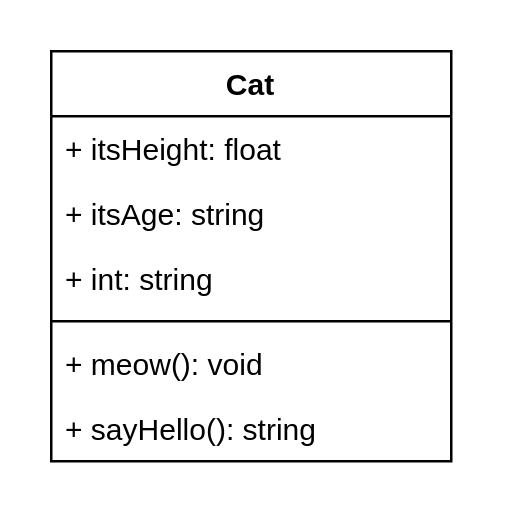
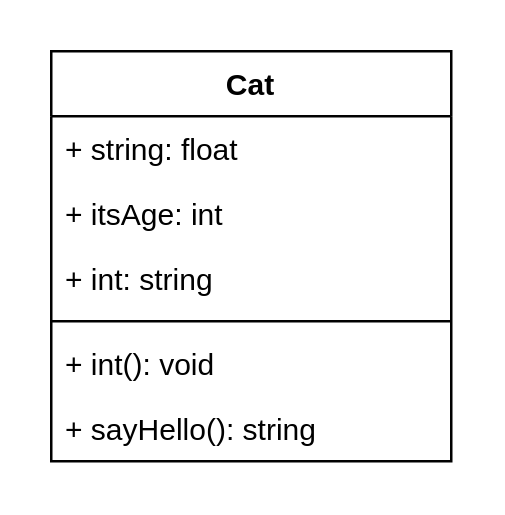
node "+ itsHeight: float": label "+ itsHeight: float" -> "+ string: float"
node "+ itsAge: string": label "+ itsAge: string" -> "+ itsAge: int"
node "+ meow(): void": label "+ meow(): void" -> "+ int(): void"
